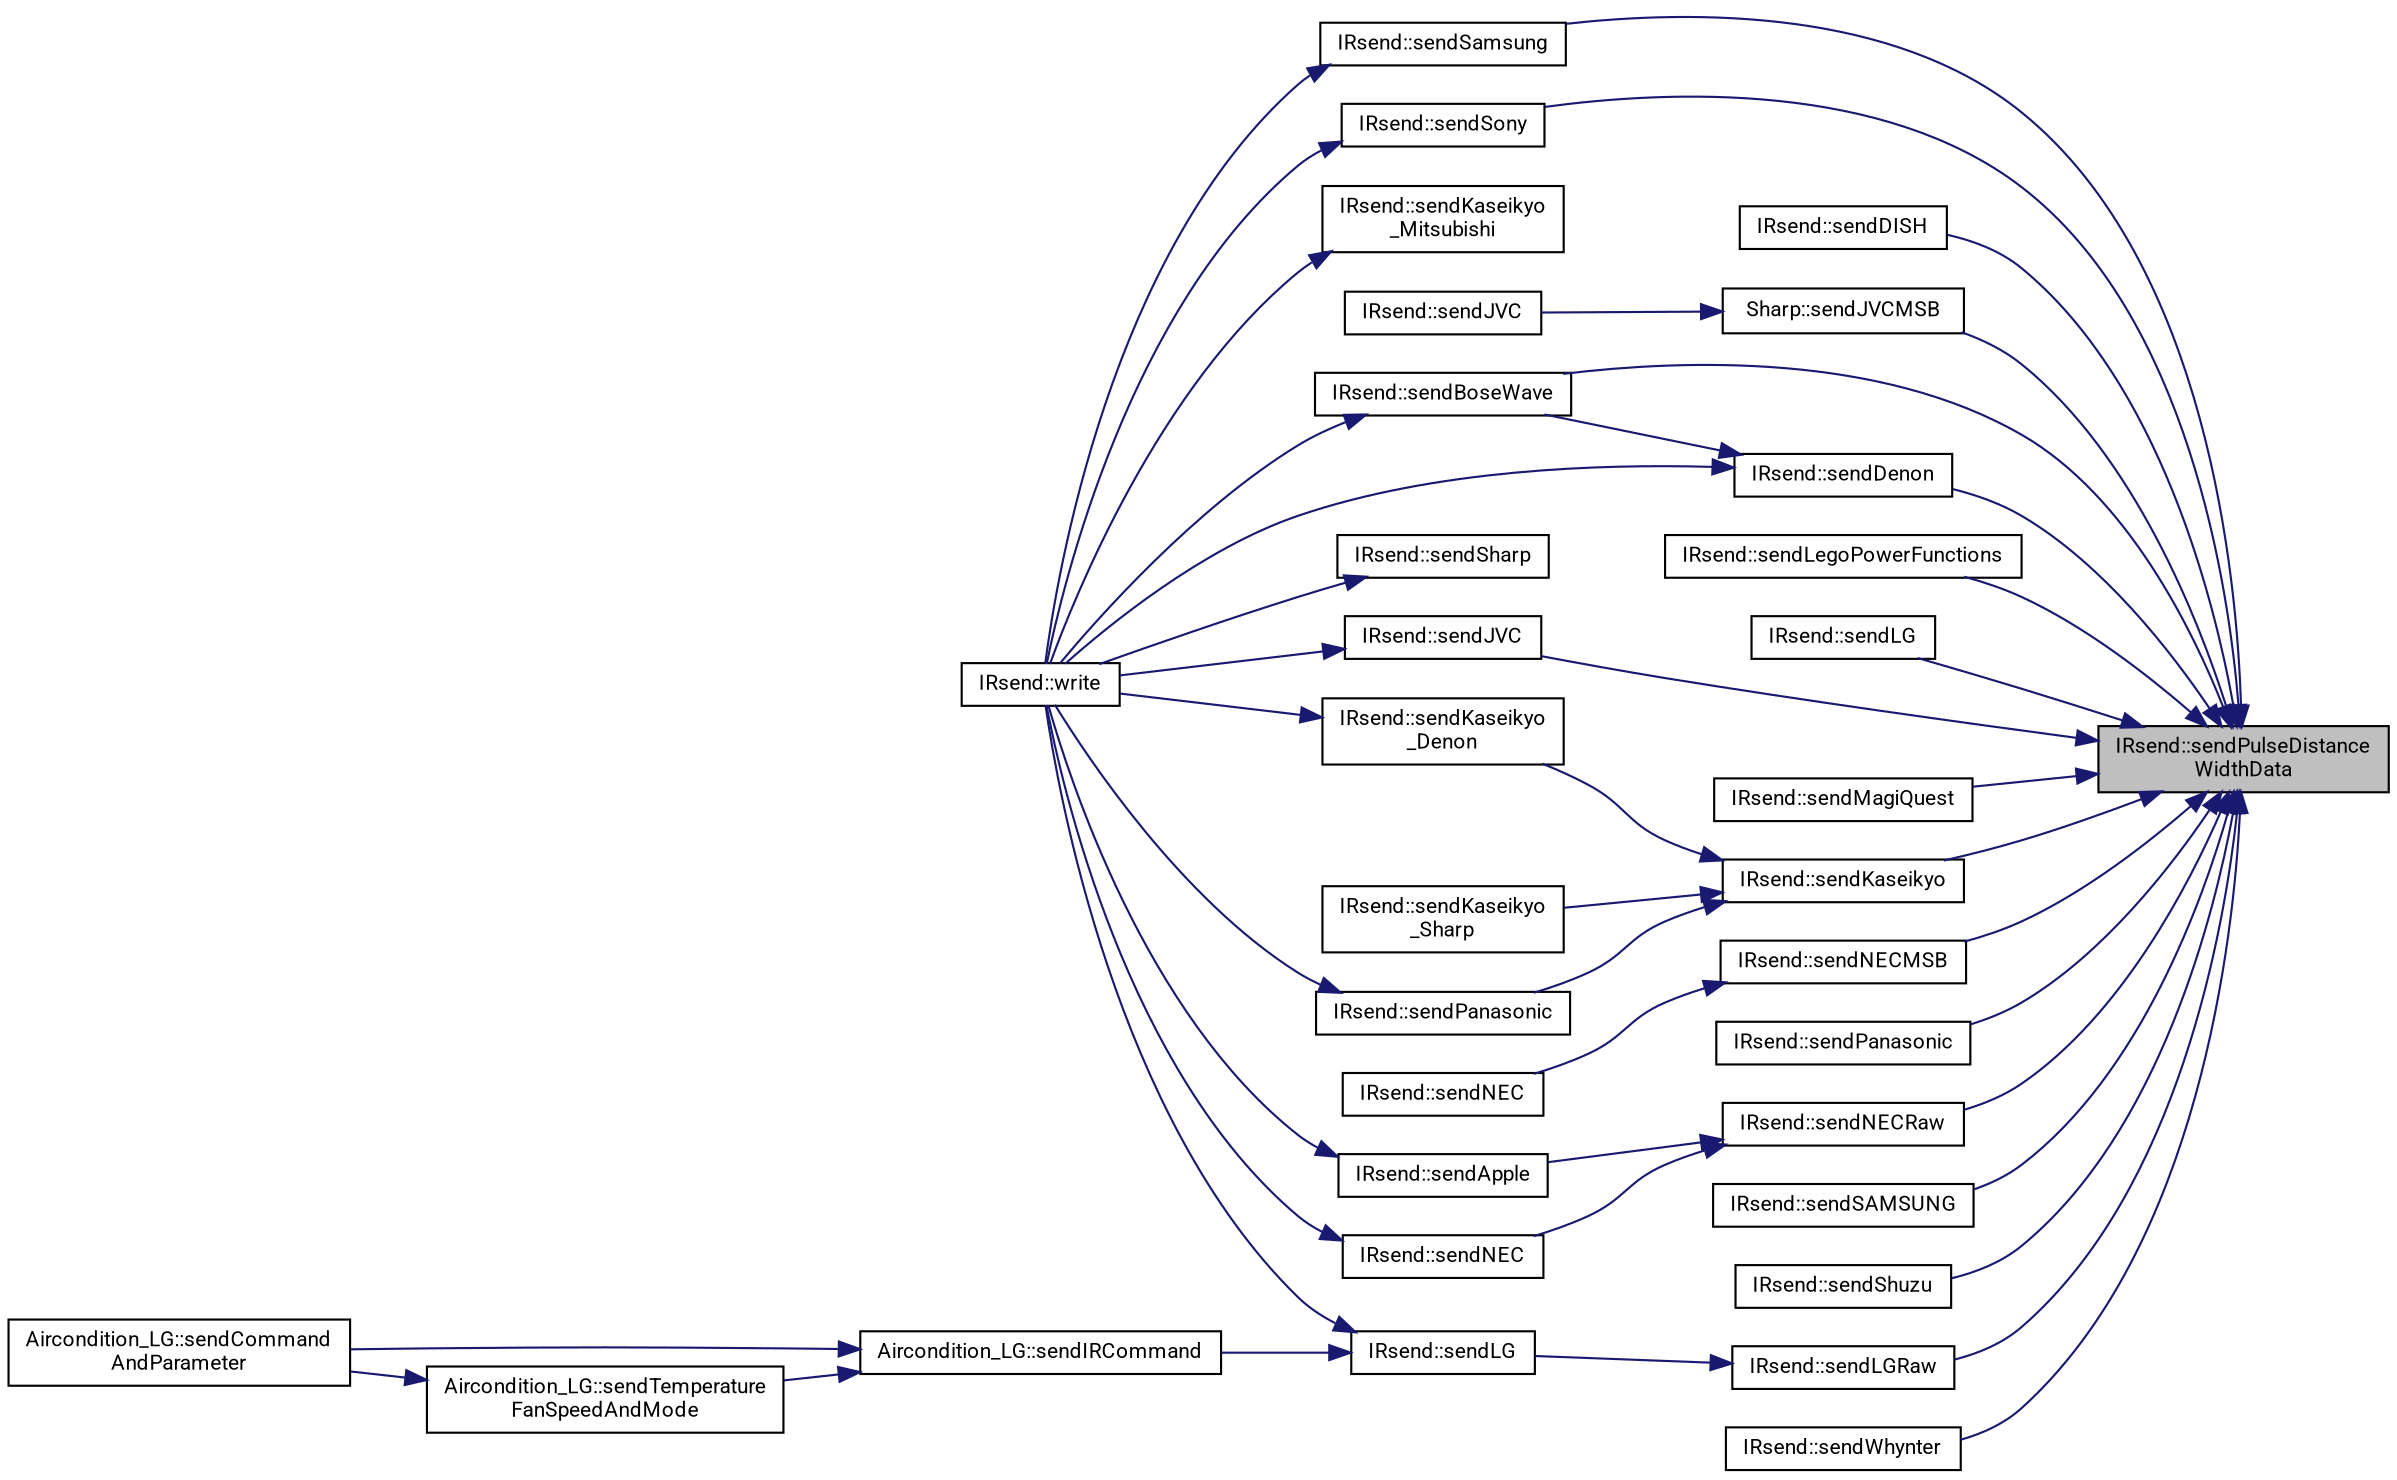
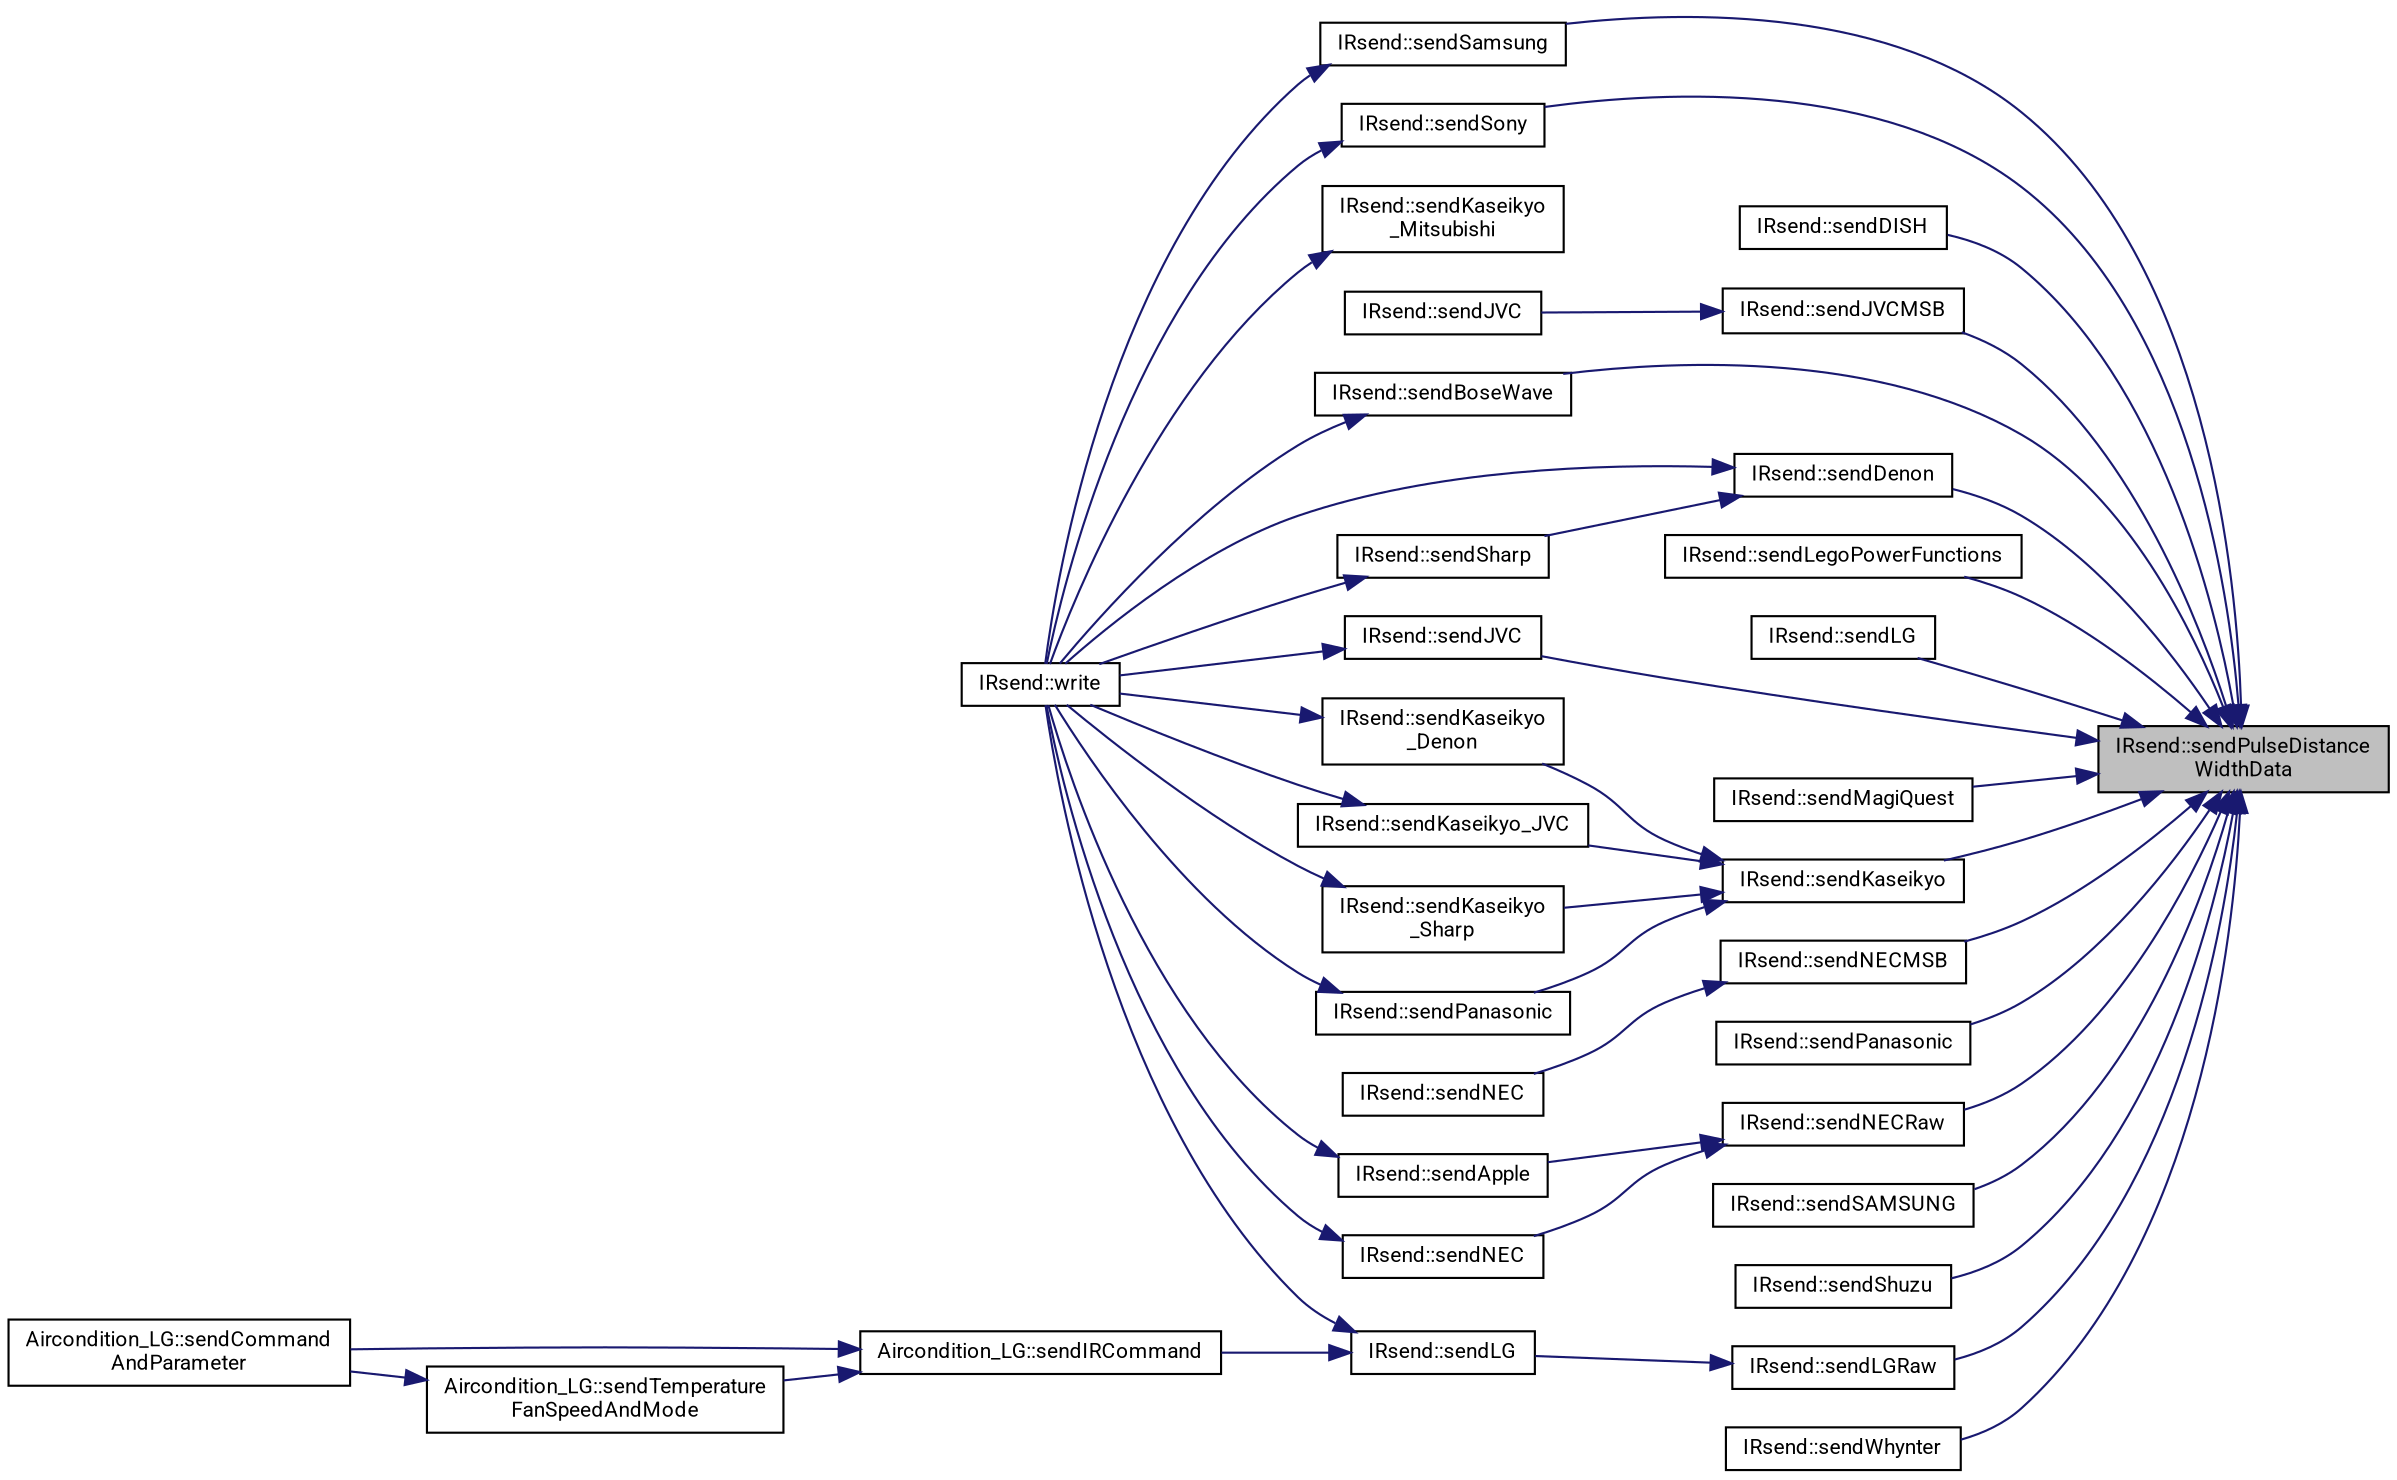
node "Sharp::sendJVCMSB": label "Sharp::sendJVCMSB" -> "IRsend::sendJVCMSB"
edge "IRsend::sendBoseWave" -> "IRsend::sendDenon": now "IRsend::sendSharp" -> "IRsend::sendDenon"
edge "IRsend::write" -> "IRsend::sendKaseikyo _Sharp": added
node "IRsend::sendKaseikyo_JVC": added
